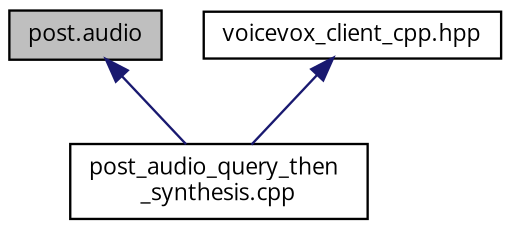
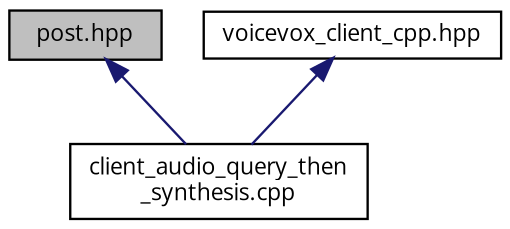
node "post.audio": label "post.audio" -> "post.hpp"
node "post_audio_query_then _synthesis.cpp": label "post_audio_query_then _synthesis.cpp" -> "client_audio_query_then _synthesis.cpp"
